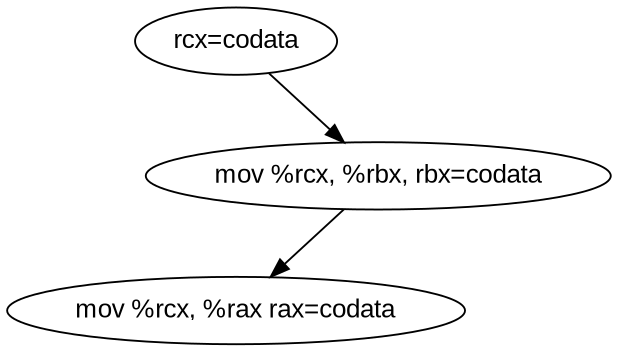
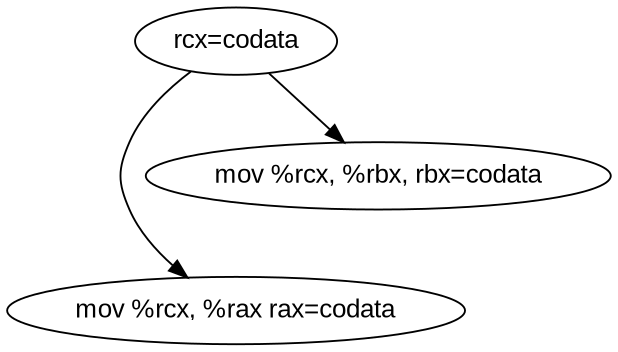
edge "mov %rcx, %rbx, rbx=codata" -> "mov %rcx, %rax rax=codata": now "rcx=codata" -> "mov %rcx, %rax rax=codata"
